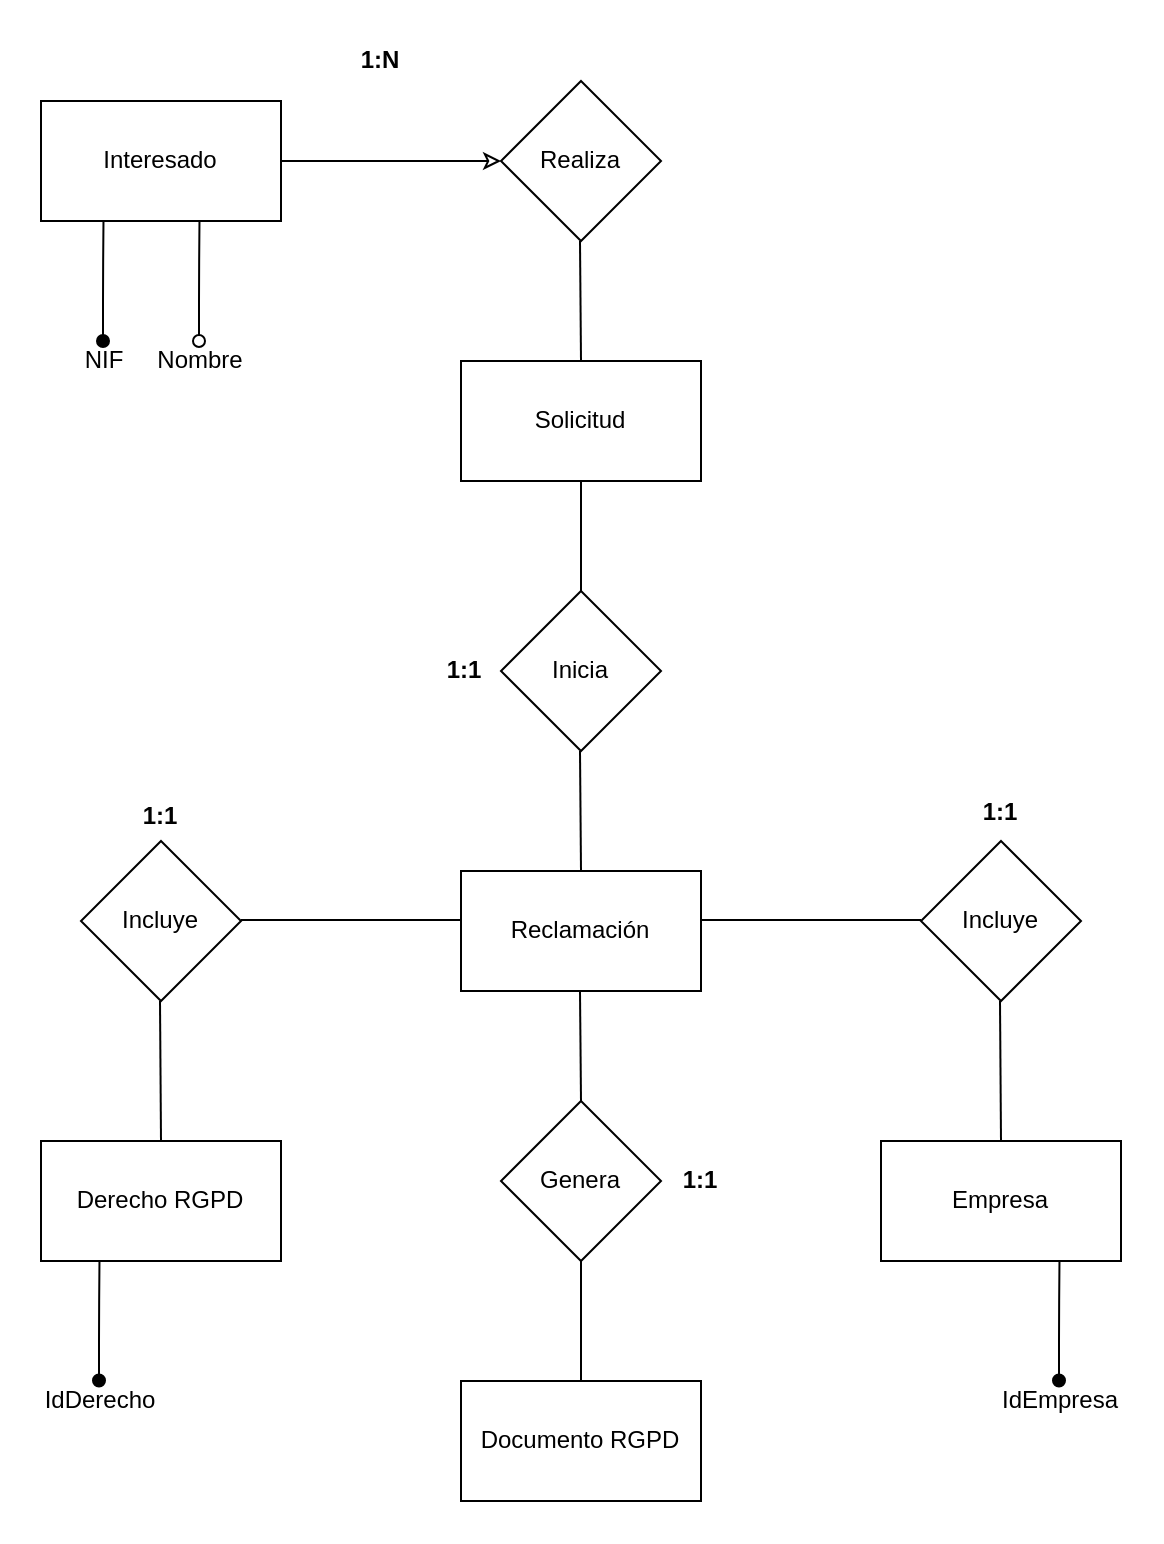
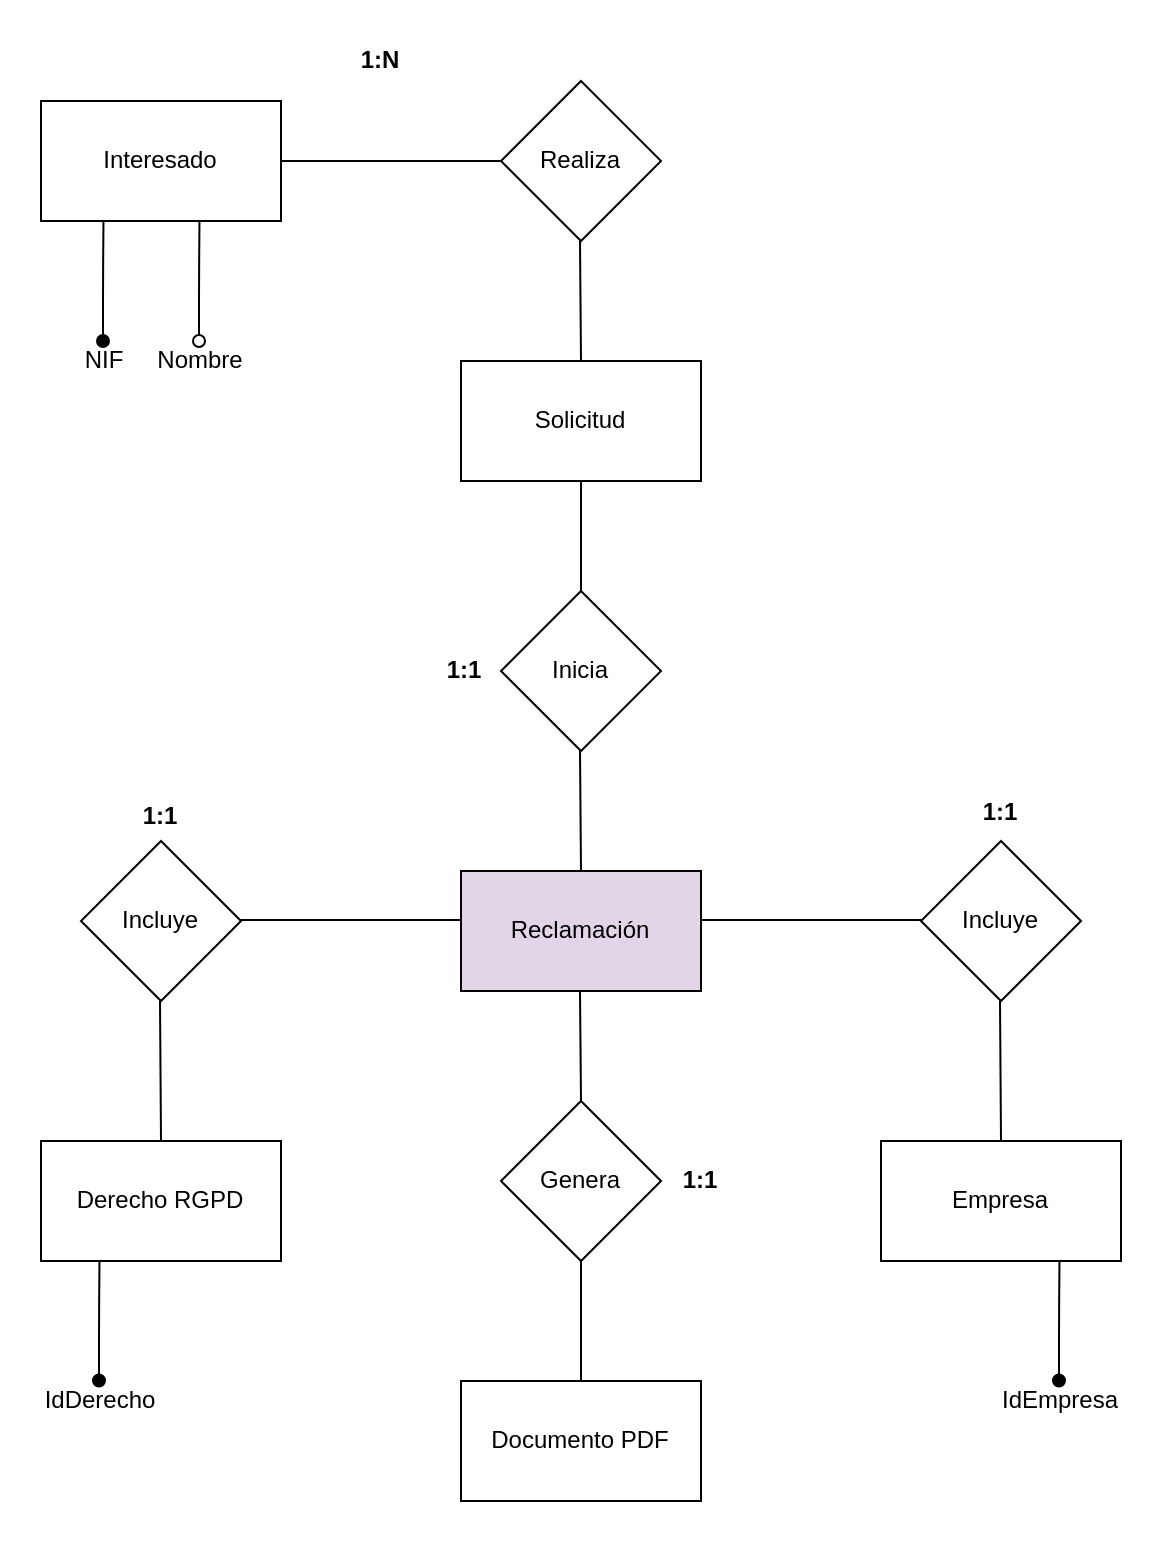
edge "Interesado" -> "Realiza": arrowhead classic -> none
node "Reclamación": fillcolor #ffffff -> #e1d5e7
node "Documento RGPD": label "Documento RGPD" -> "Documento PDF"
